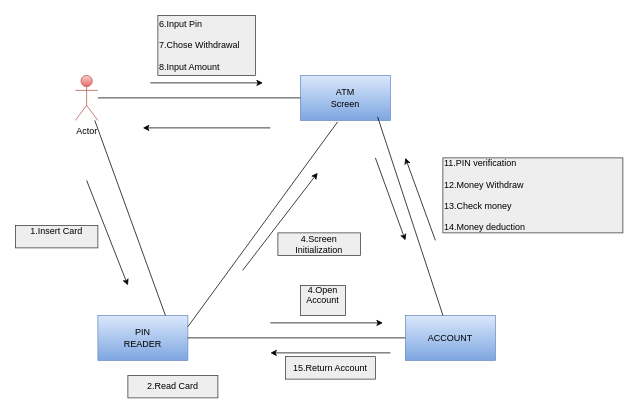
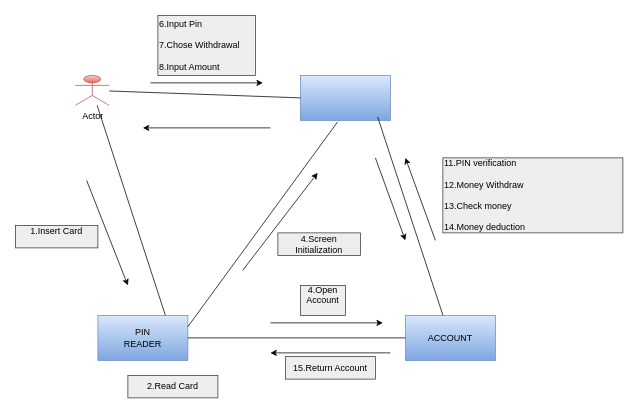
node "Actor": size 23x45 -> 34x30
node "ATM Screen": removed
